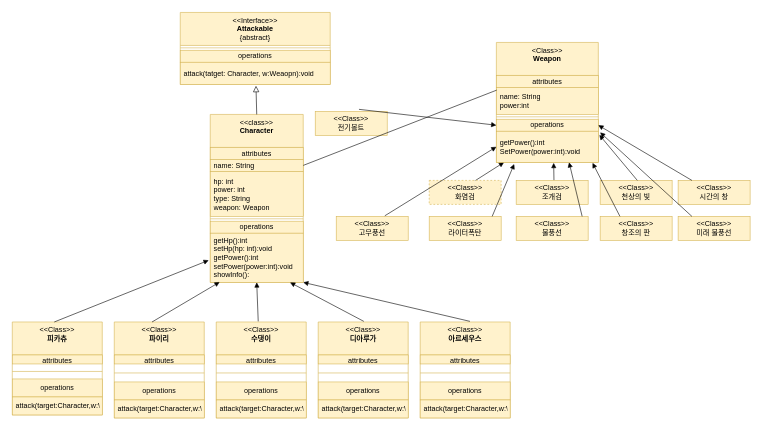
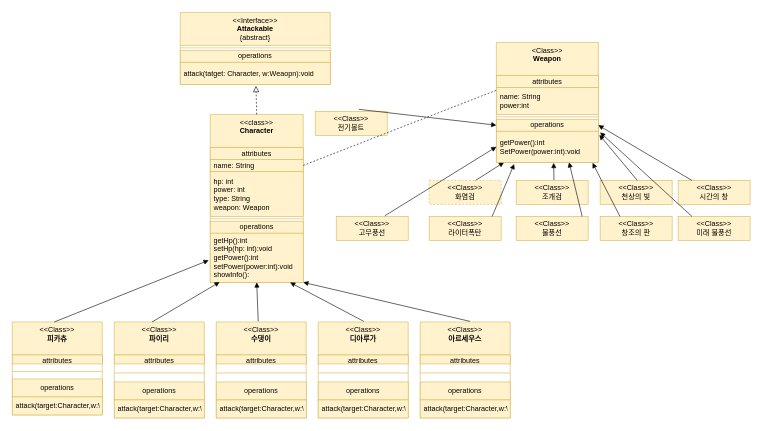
edge "<<class>> Character" -> "attack(tatget: Character, w:Weaopn):void": style solid -> dashed
edge "name: String power:int" -- "name: String": style solid -> dashed
